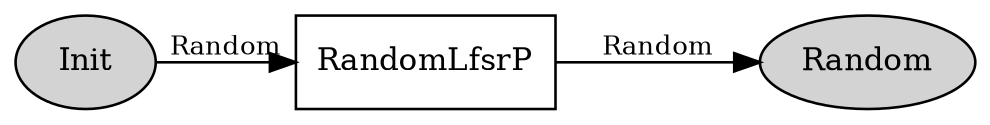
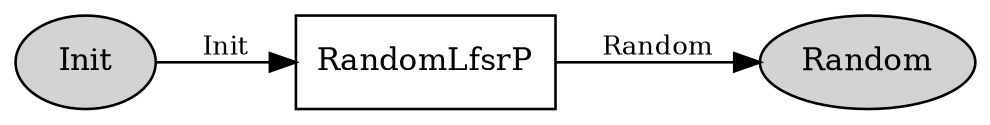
edge "Init" -> "RandomLfsrP": label "Random" -> "Init"
